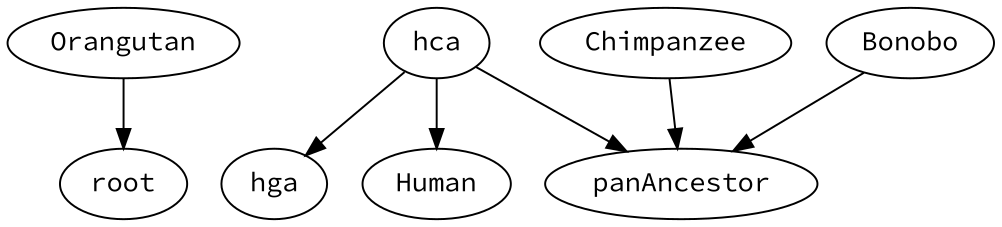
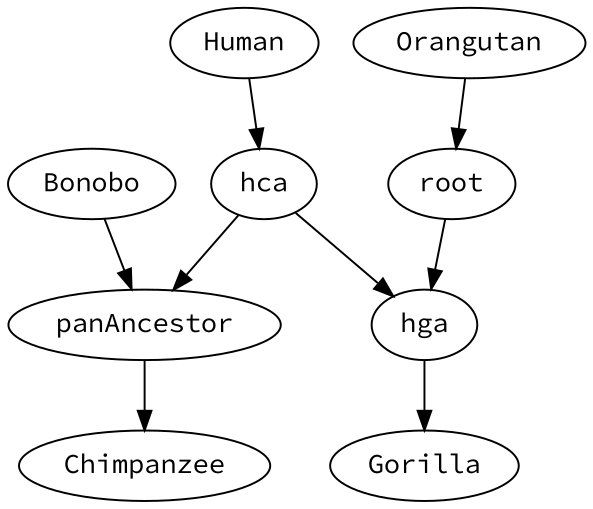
edge "hca" -> "Human": reversed
edge "Chimpanzee" -> "panAncestor": reversed
edge "root" -> "hga": added
node "Gorilla": added
